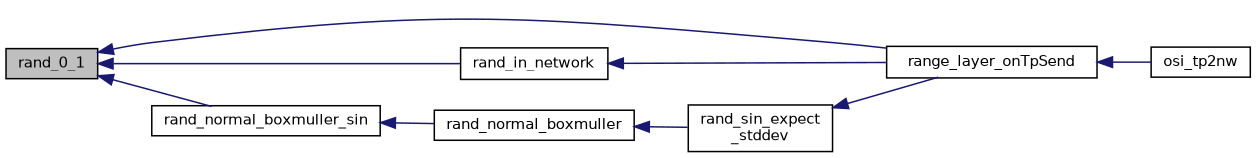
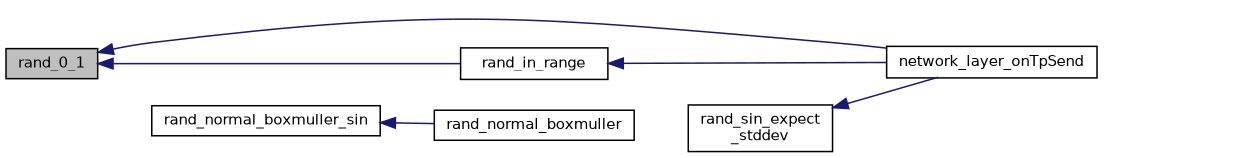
node "range_layer_onTpSend": label "range_layer_onTpSend" -> "network_layer_onTpSend"
node "osi_tp2nw": removed
node "rand_in_network": label "rand_in_network" -> "rand_in_range"
edge "rand_normal_boxmuller_sin" -> "rand_0_1": removed
edge "rand_sin_expect _stddev" -> "rand_normal_boxmuller": removed
